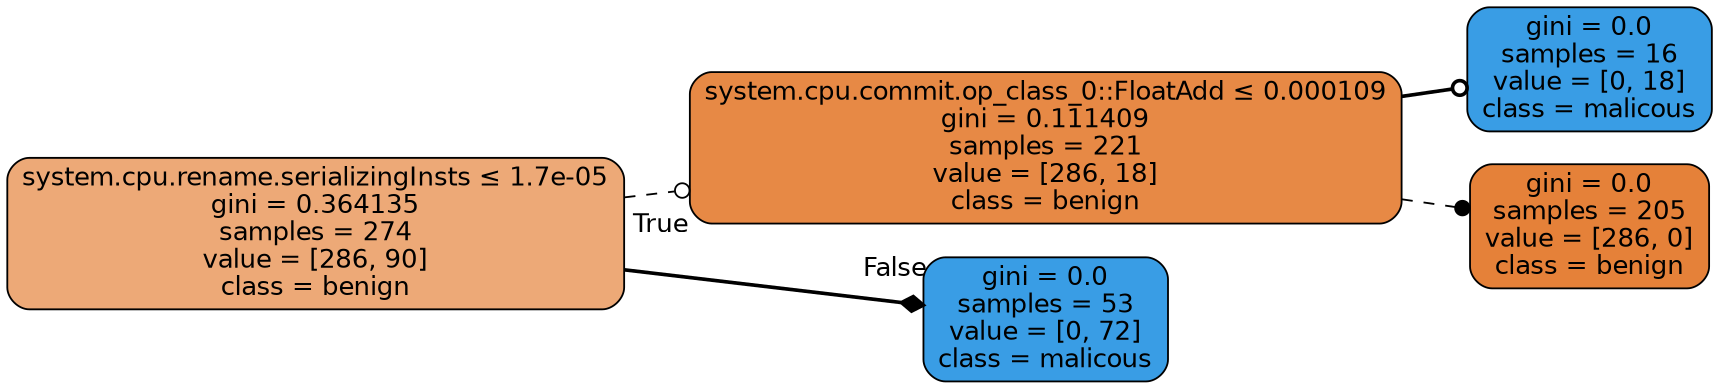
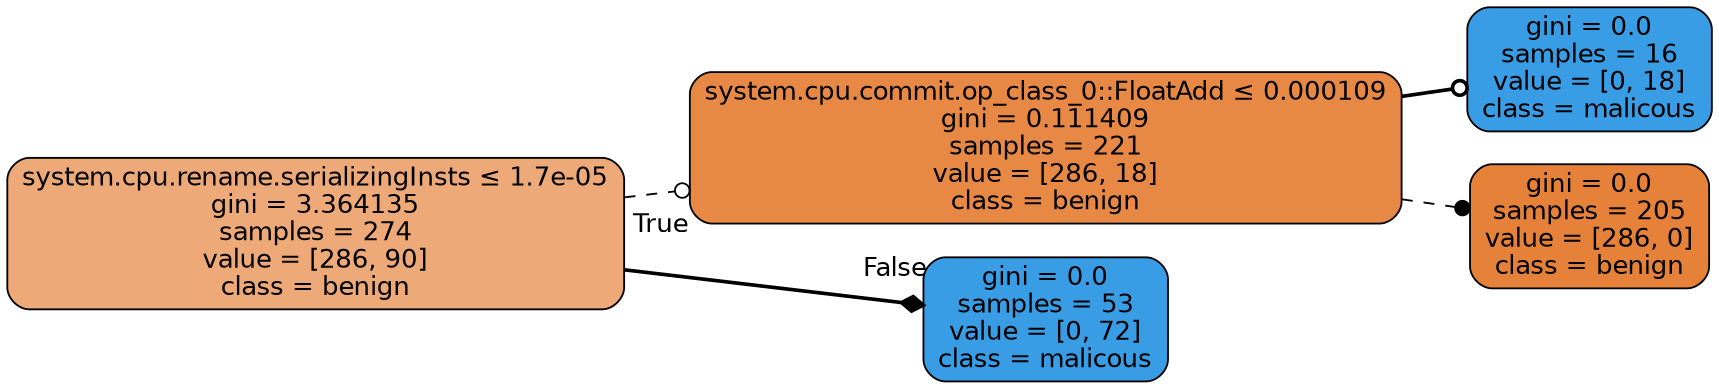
node "system.cpu.rename.serializingInsts ≤ 1.7e-05": text "gini = 0.364135" -> "gini = 3.364135"
